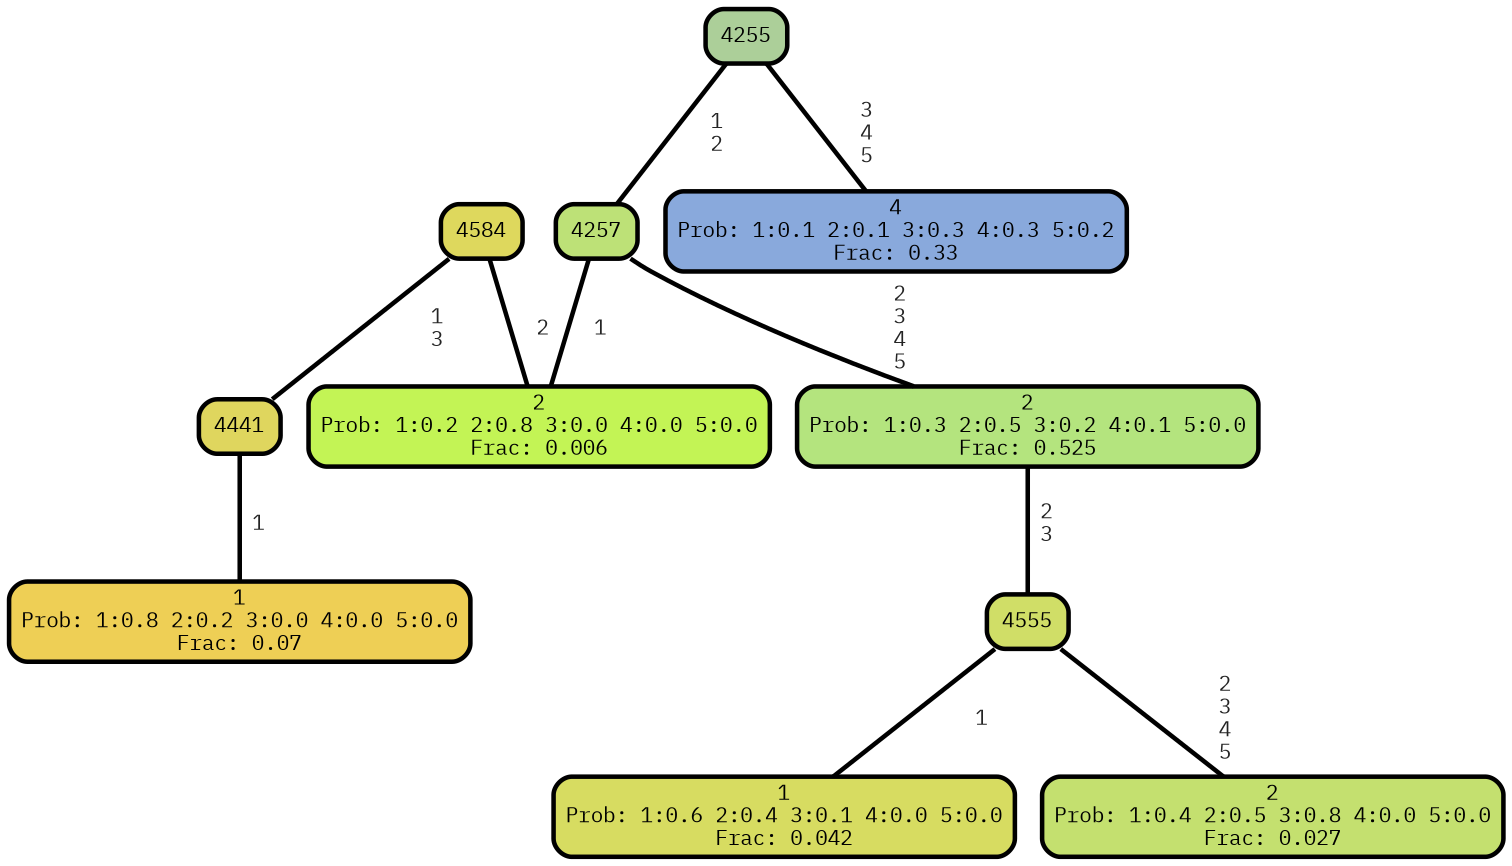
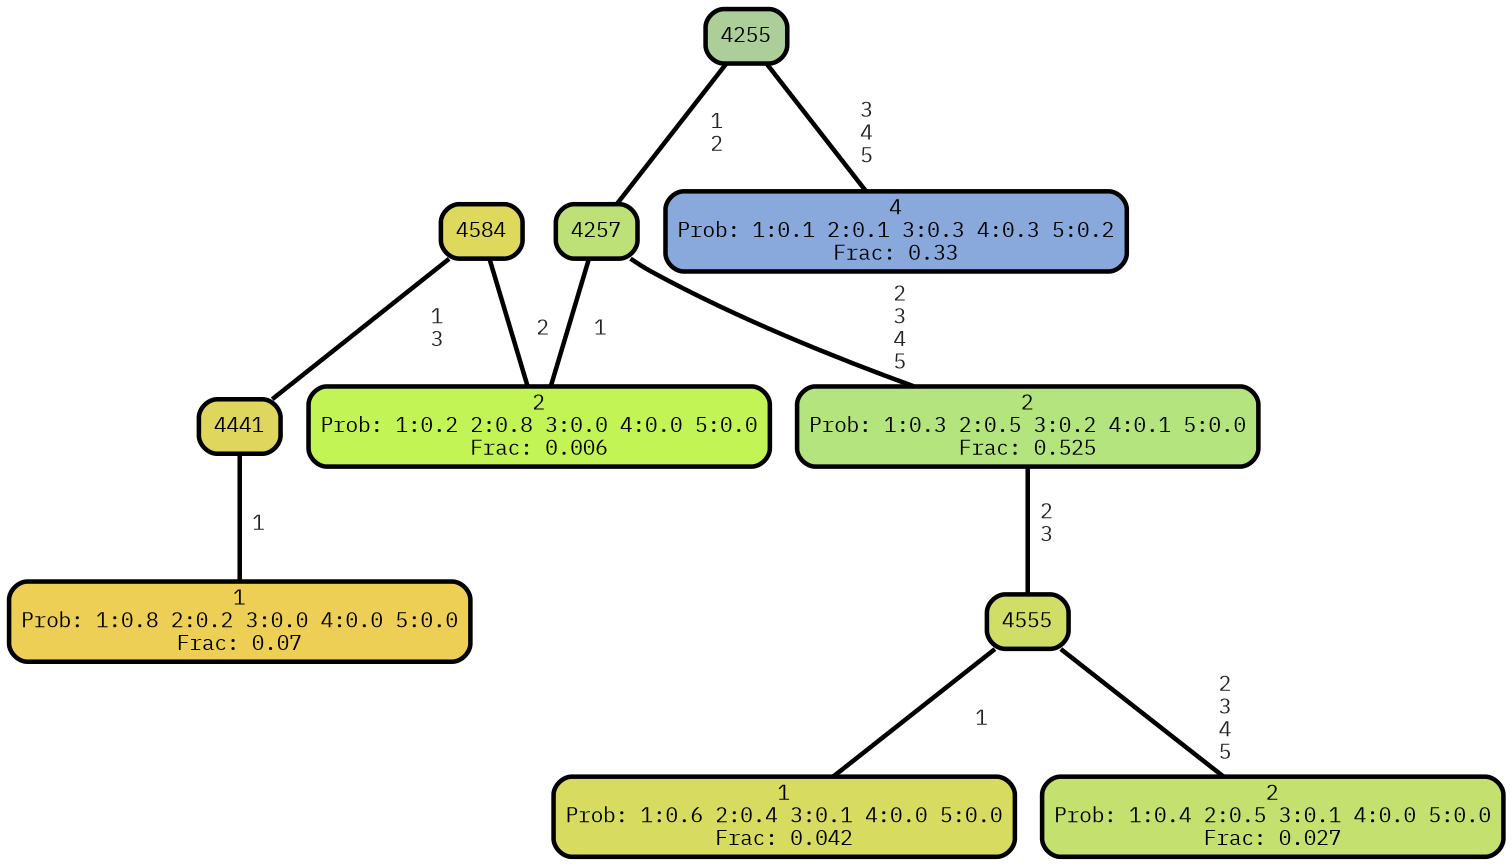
node "2 Prob: 1:0.4 2:0.5 3:0.8 4:0.0 5:0.0 Frac: 0.027": label "2 Prob: 1:0.4 2:0.5 3:0.8 4:0.0 5:0.0 Frac: 0.027" -> "2 Prob: 1:0.4 2:0.5 3:0.1 4:0.0 5:0.0 Frac: 0.027"
